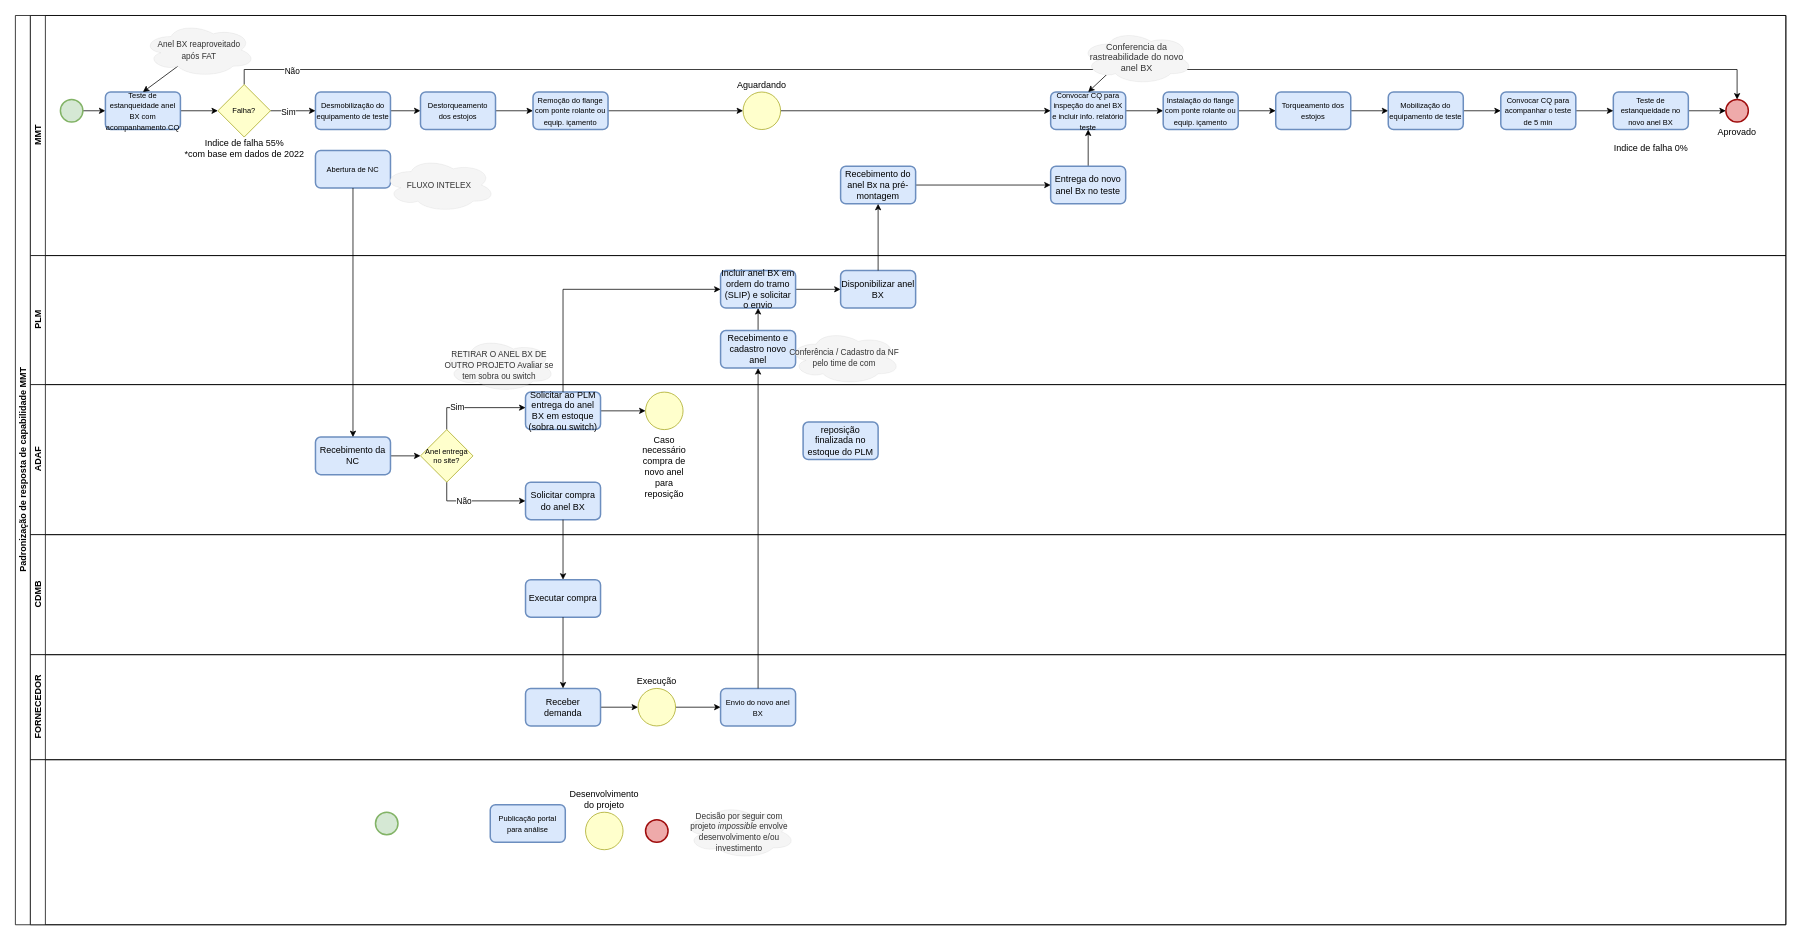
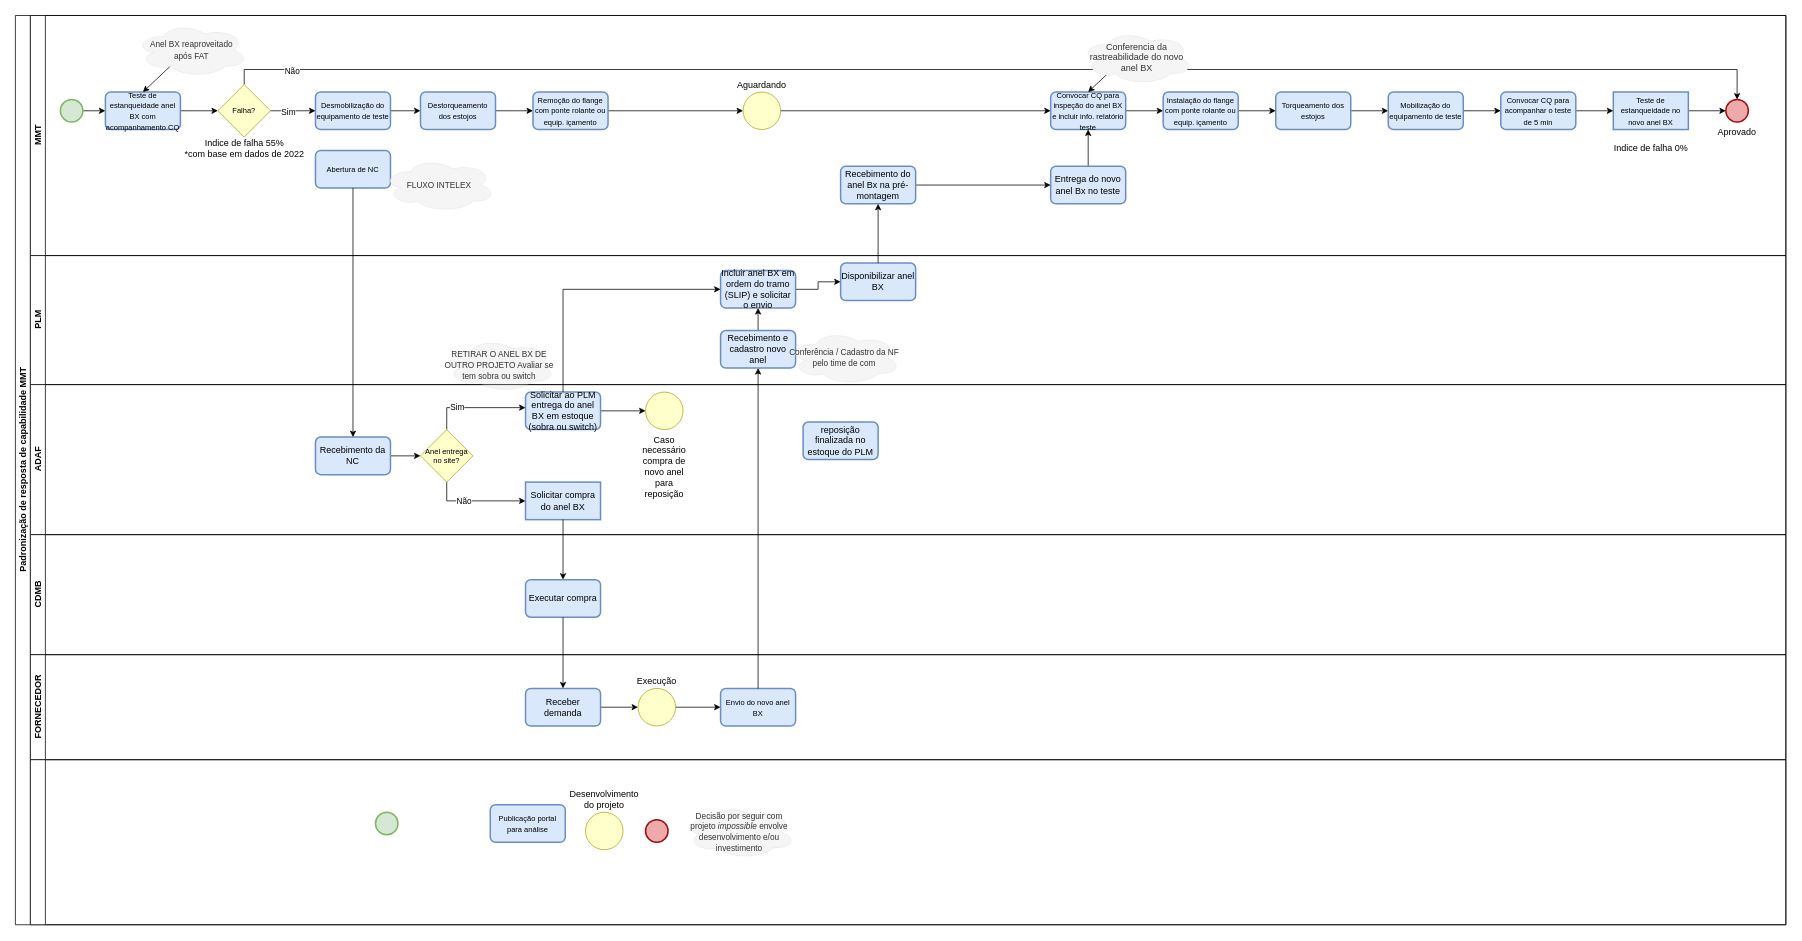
node "Anel BX reaproveitado após FAT": moved (199, 50) -> (192, 50)
node "Teste de estanqueidade no novo anel BX": shape rounded rectangle -> rectangle
node "Disponibilizar anel BX": moved (878, 289) -> (878, 282)
node "Solicitar compra do anel BX": shape rounded rectangle -> rectangle
